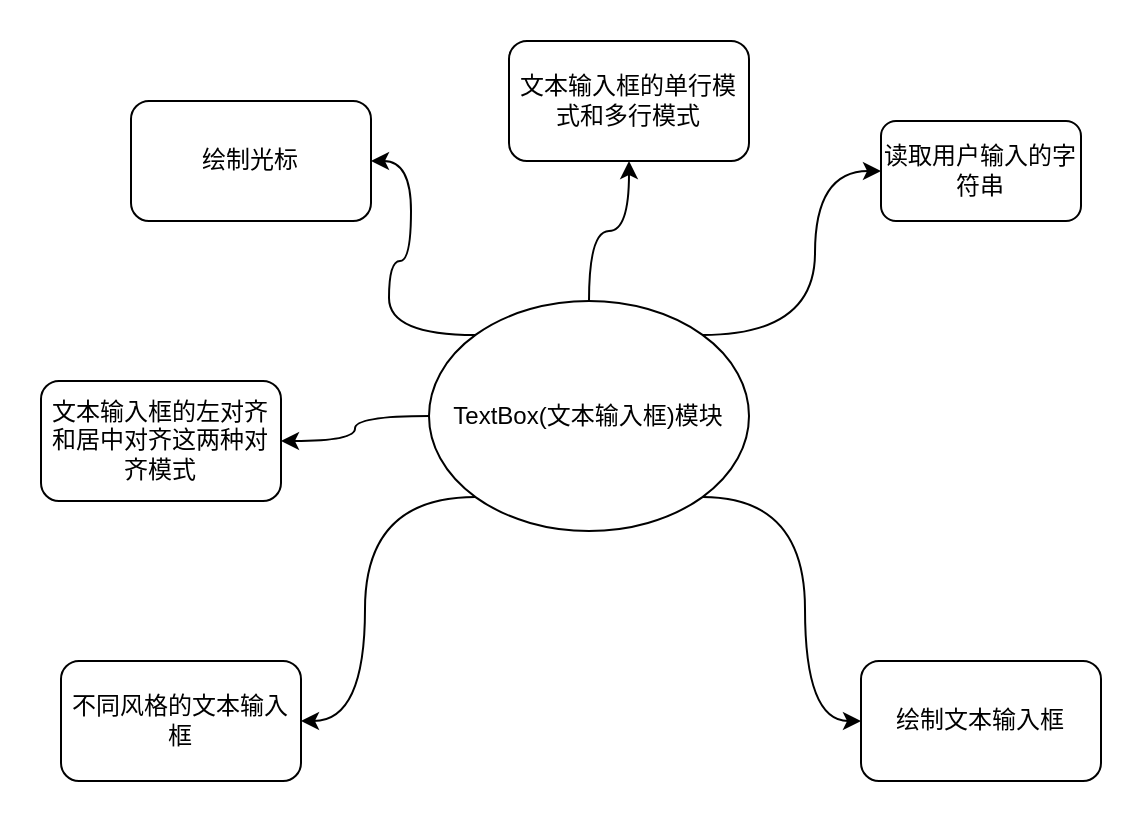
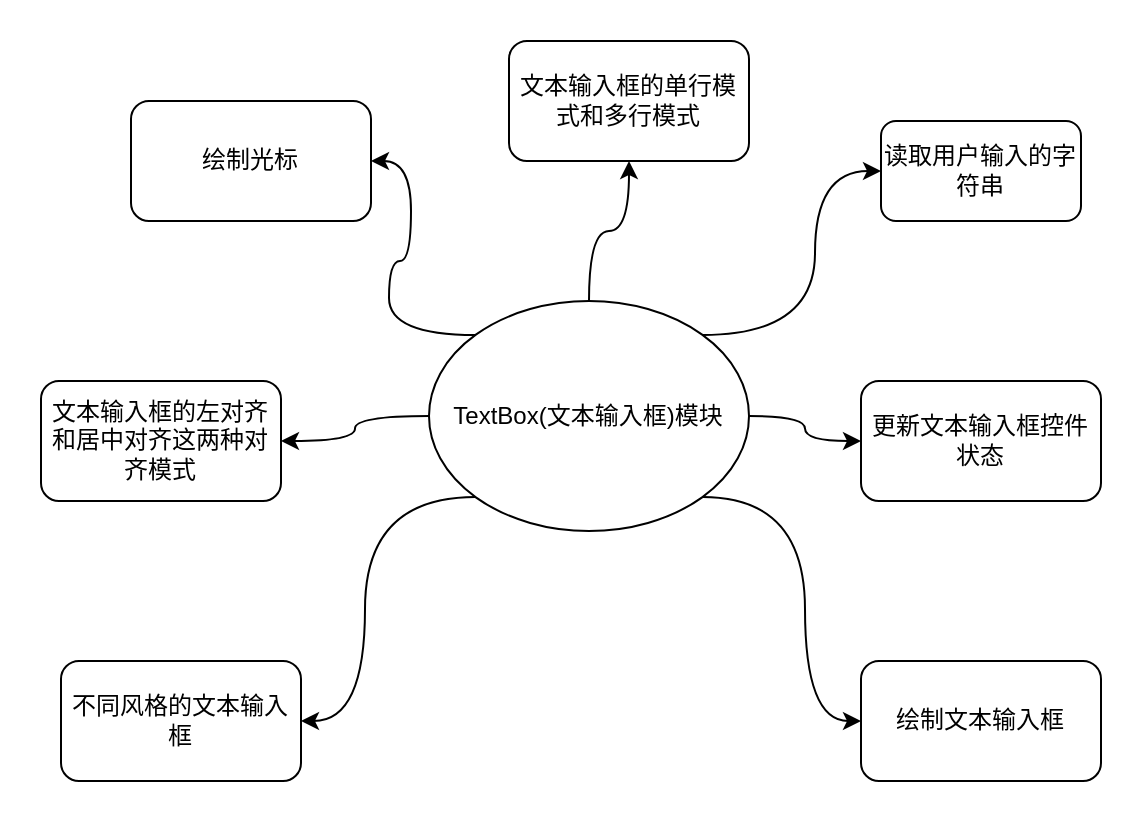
edge "TextBox(文本输入框)模块" -> "更新文本输入框控件状态": added
node "更新文本输入框控件状态": added
